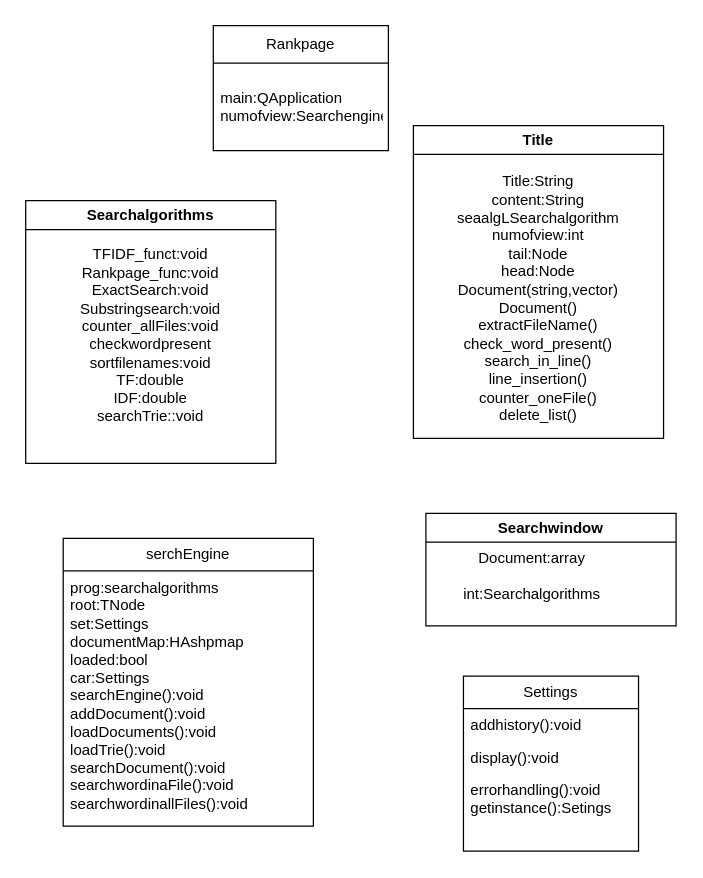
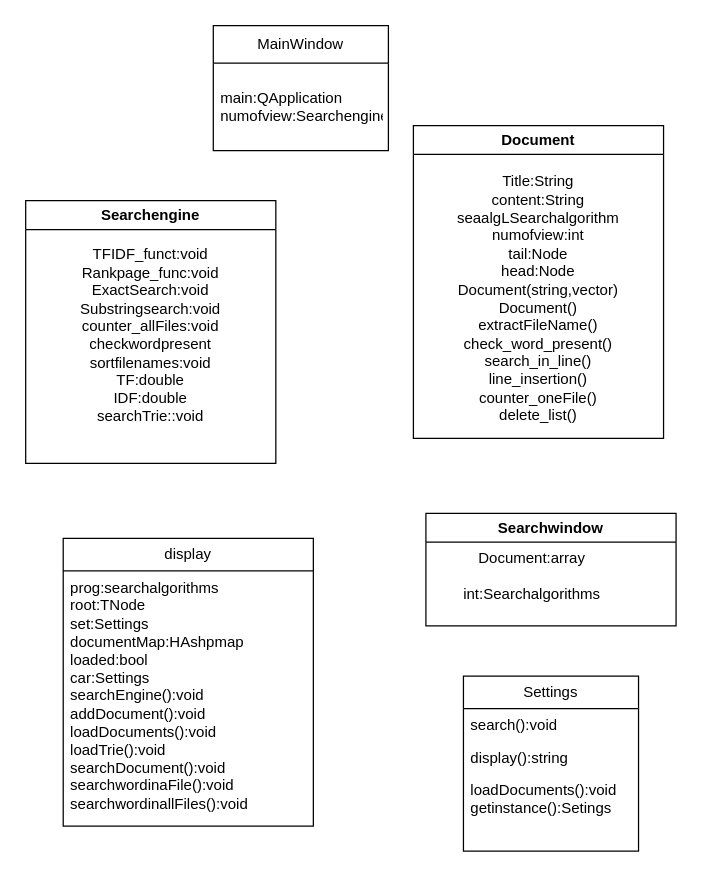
node "Rankpage": label "Rankpage" -> "MainWindow"
node "Title": label "Title" -> "Document"
node "Searchalgorithms": label "Searchalgorithms" -> "Searchengine"
node "serchEngine": label "serchEngine" -> "display"
node "addhistory():void": label "addhistory():void" -> "search():void"
node "display():void": label "display():void" -> "display():string"
node "errorhandling():void getinstance():Setings": label "errorhandling():void getinstance():Setings" -> "loadDocuments():void getinstance():Setings"
